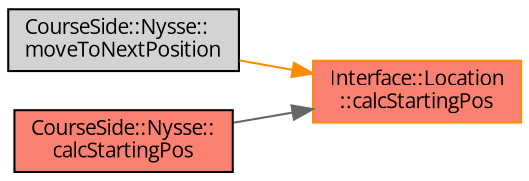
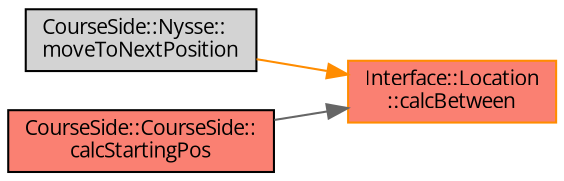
node "Interface::Location ::calcStartingPos": label "Interface::Location ::calcStartingPos" -> "Interface::Location ::calcBetween"
node "CourseSide::Nysse:: calcStartingPos": label "CourseSide::Nysse:: calcStartingPos" -> "CourseSide::CourseSide:: calcStartingPos"
